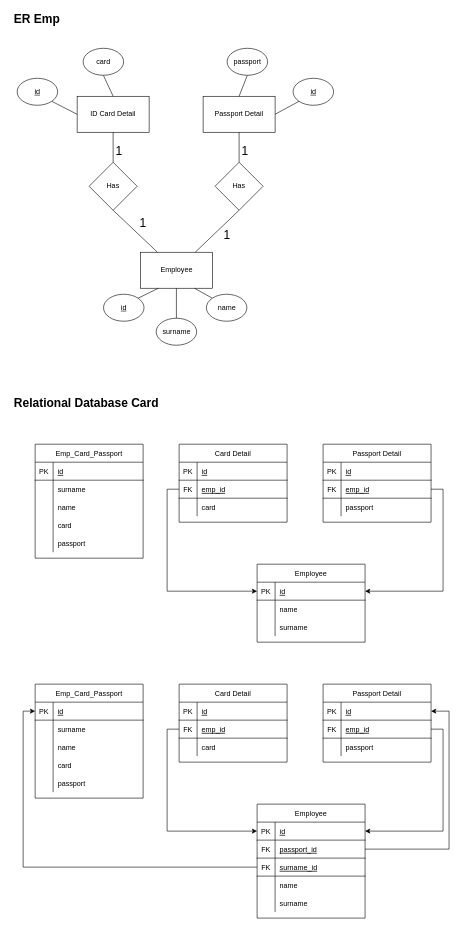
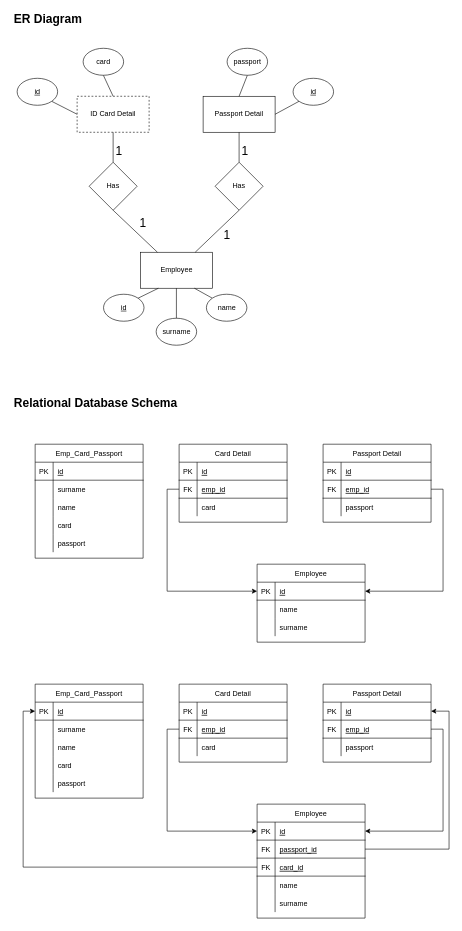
node "ER Emp": label "ER Emp" -> "ER Diagram"
node "ID Card Detail": style solid -> dashed
node "Relational Database Card": label "Relational Database Card" -> "Relational Database Schema"
node "surname_id": label "surname_id" -> "card_id"
